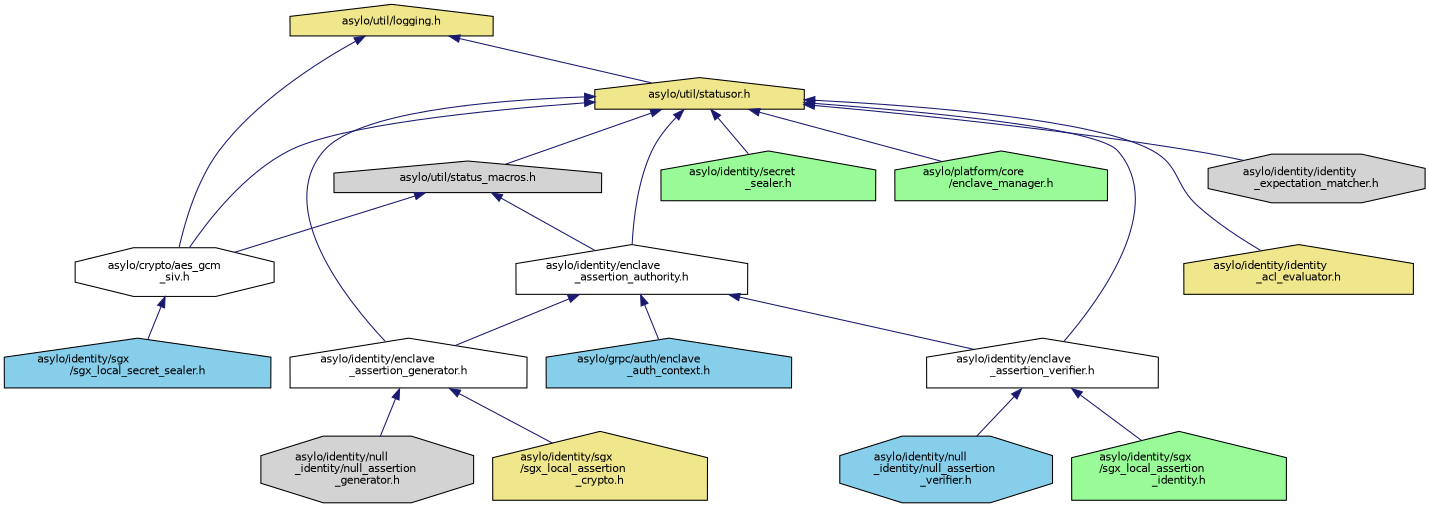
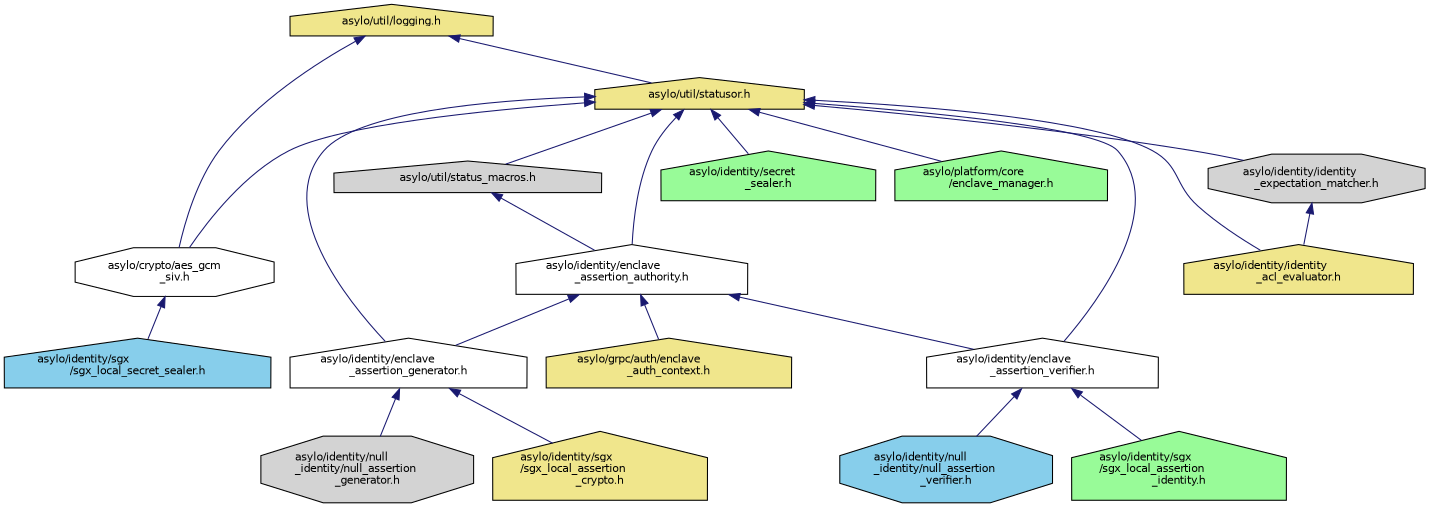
edge "asylo/crypto/aes_gcm _siv.h" -> "asylo/util/status_macros.h": removed
edge "asylo/identity/identity _acl_evaluator.h" -> "asylo/identity/identity _expectation_matcher.h": added
node "asylo/grpc/auth/enclave _auth_context.h": fillcolor skyblue -> khaki
